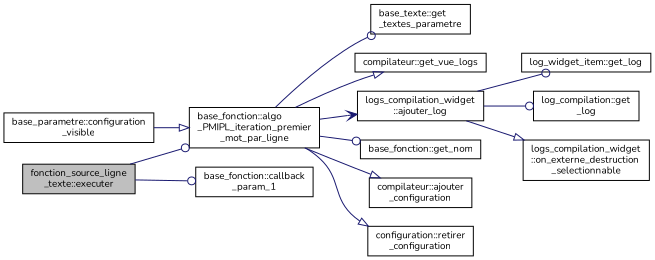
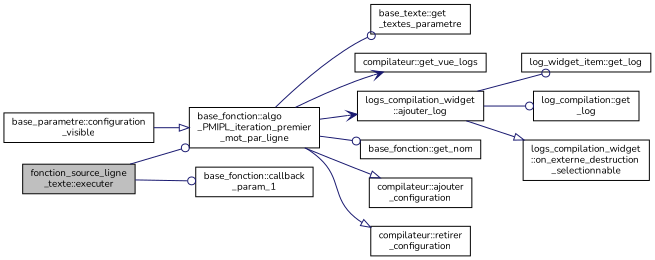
edge "base_fonction::algo _PMIPL_iteration_premier _mot_par_ligne" -> "compilateur::get_vue_logs": arrowhead onormal -> vee
node "configuration::retirer _configuration": label "configuration::retirer _configuration" -> "compilateur::retirer _configuration"
